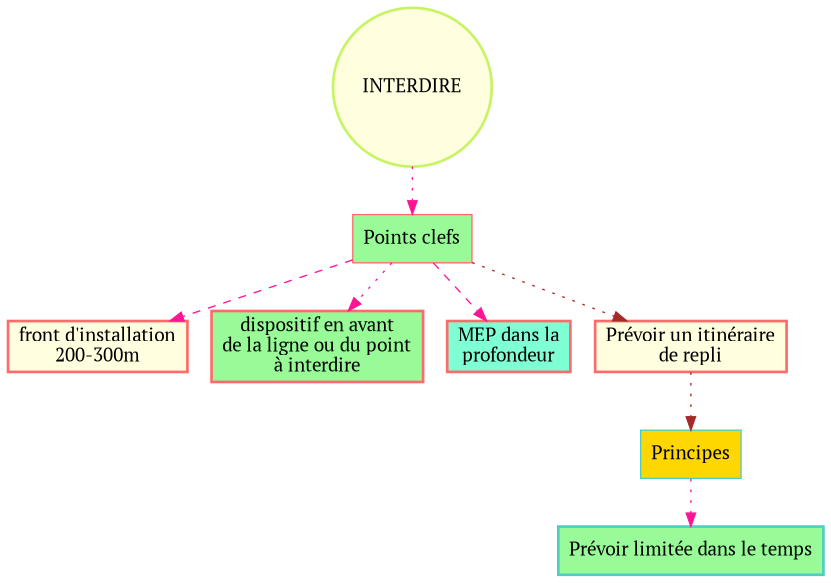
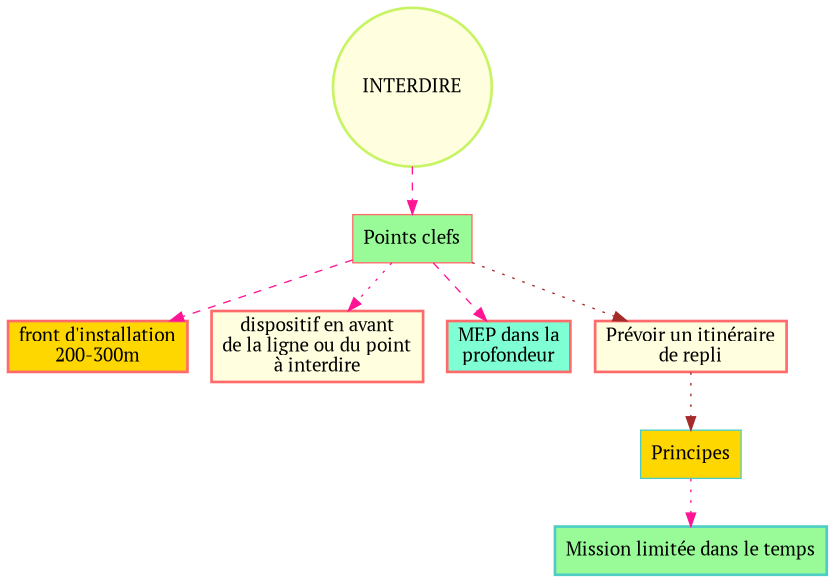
edge "INTERDIRE" -> "Points clefs": style dotted -> dashed
node "front d'installation 200-300m": fillcolor lightyellow -> gold
node "dispositif en avant de la ligne ou du point à interdire": fillcolor palegreen -> lightyellow
node "Prévoir limitée dans le temps": label "Prévoir limitée dans le temps" -> "Mission limitée dans le temps"
